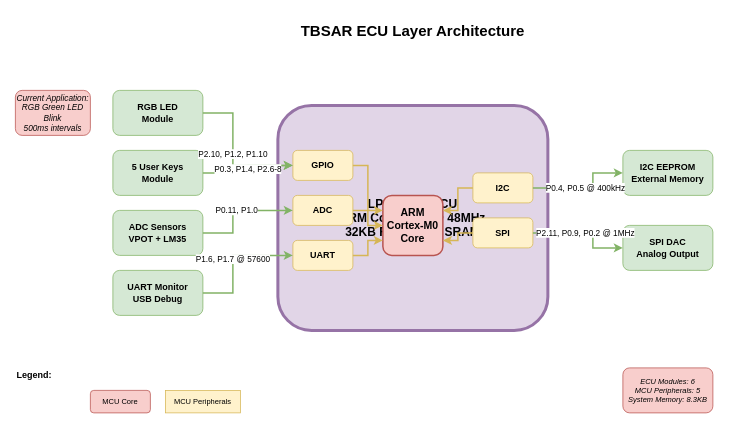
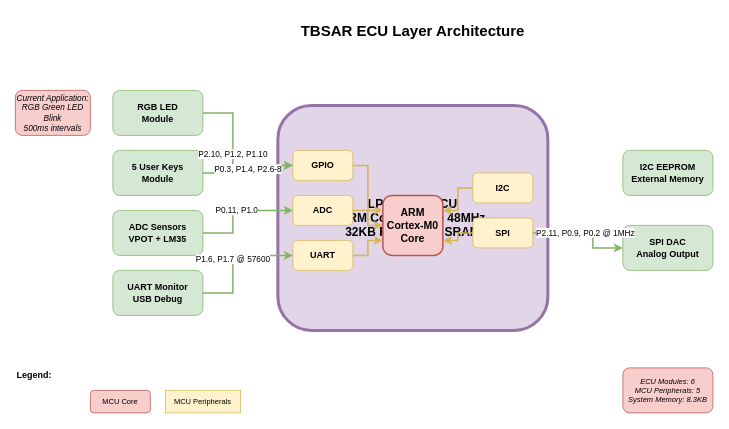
edge "I2C" -> "I2C EEPROM External Memory": removed, label "P0.4, P0.5 @ 400kHz"
